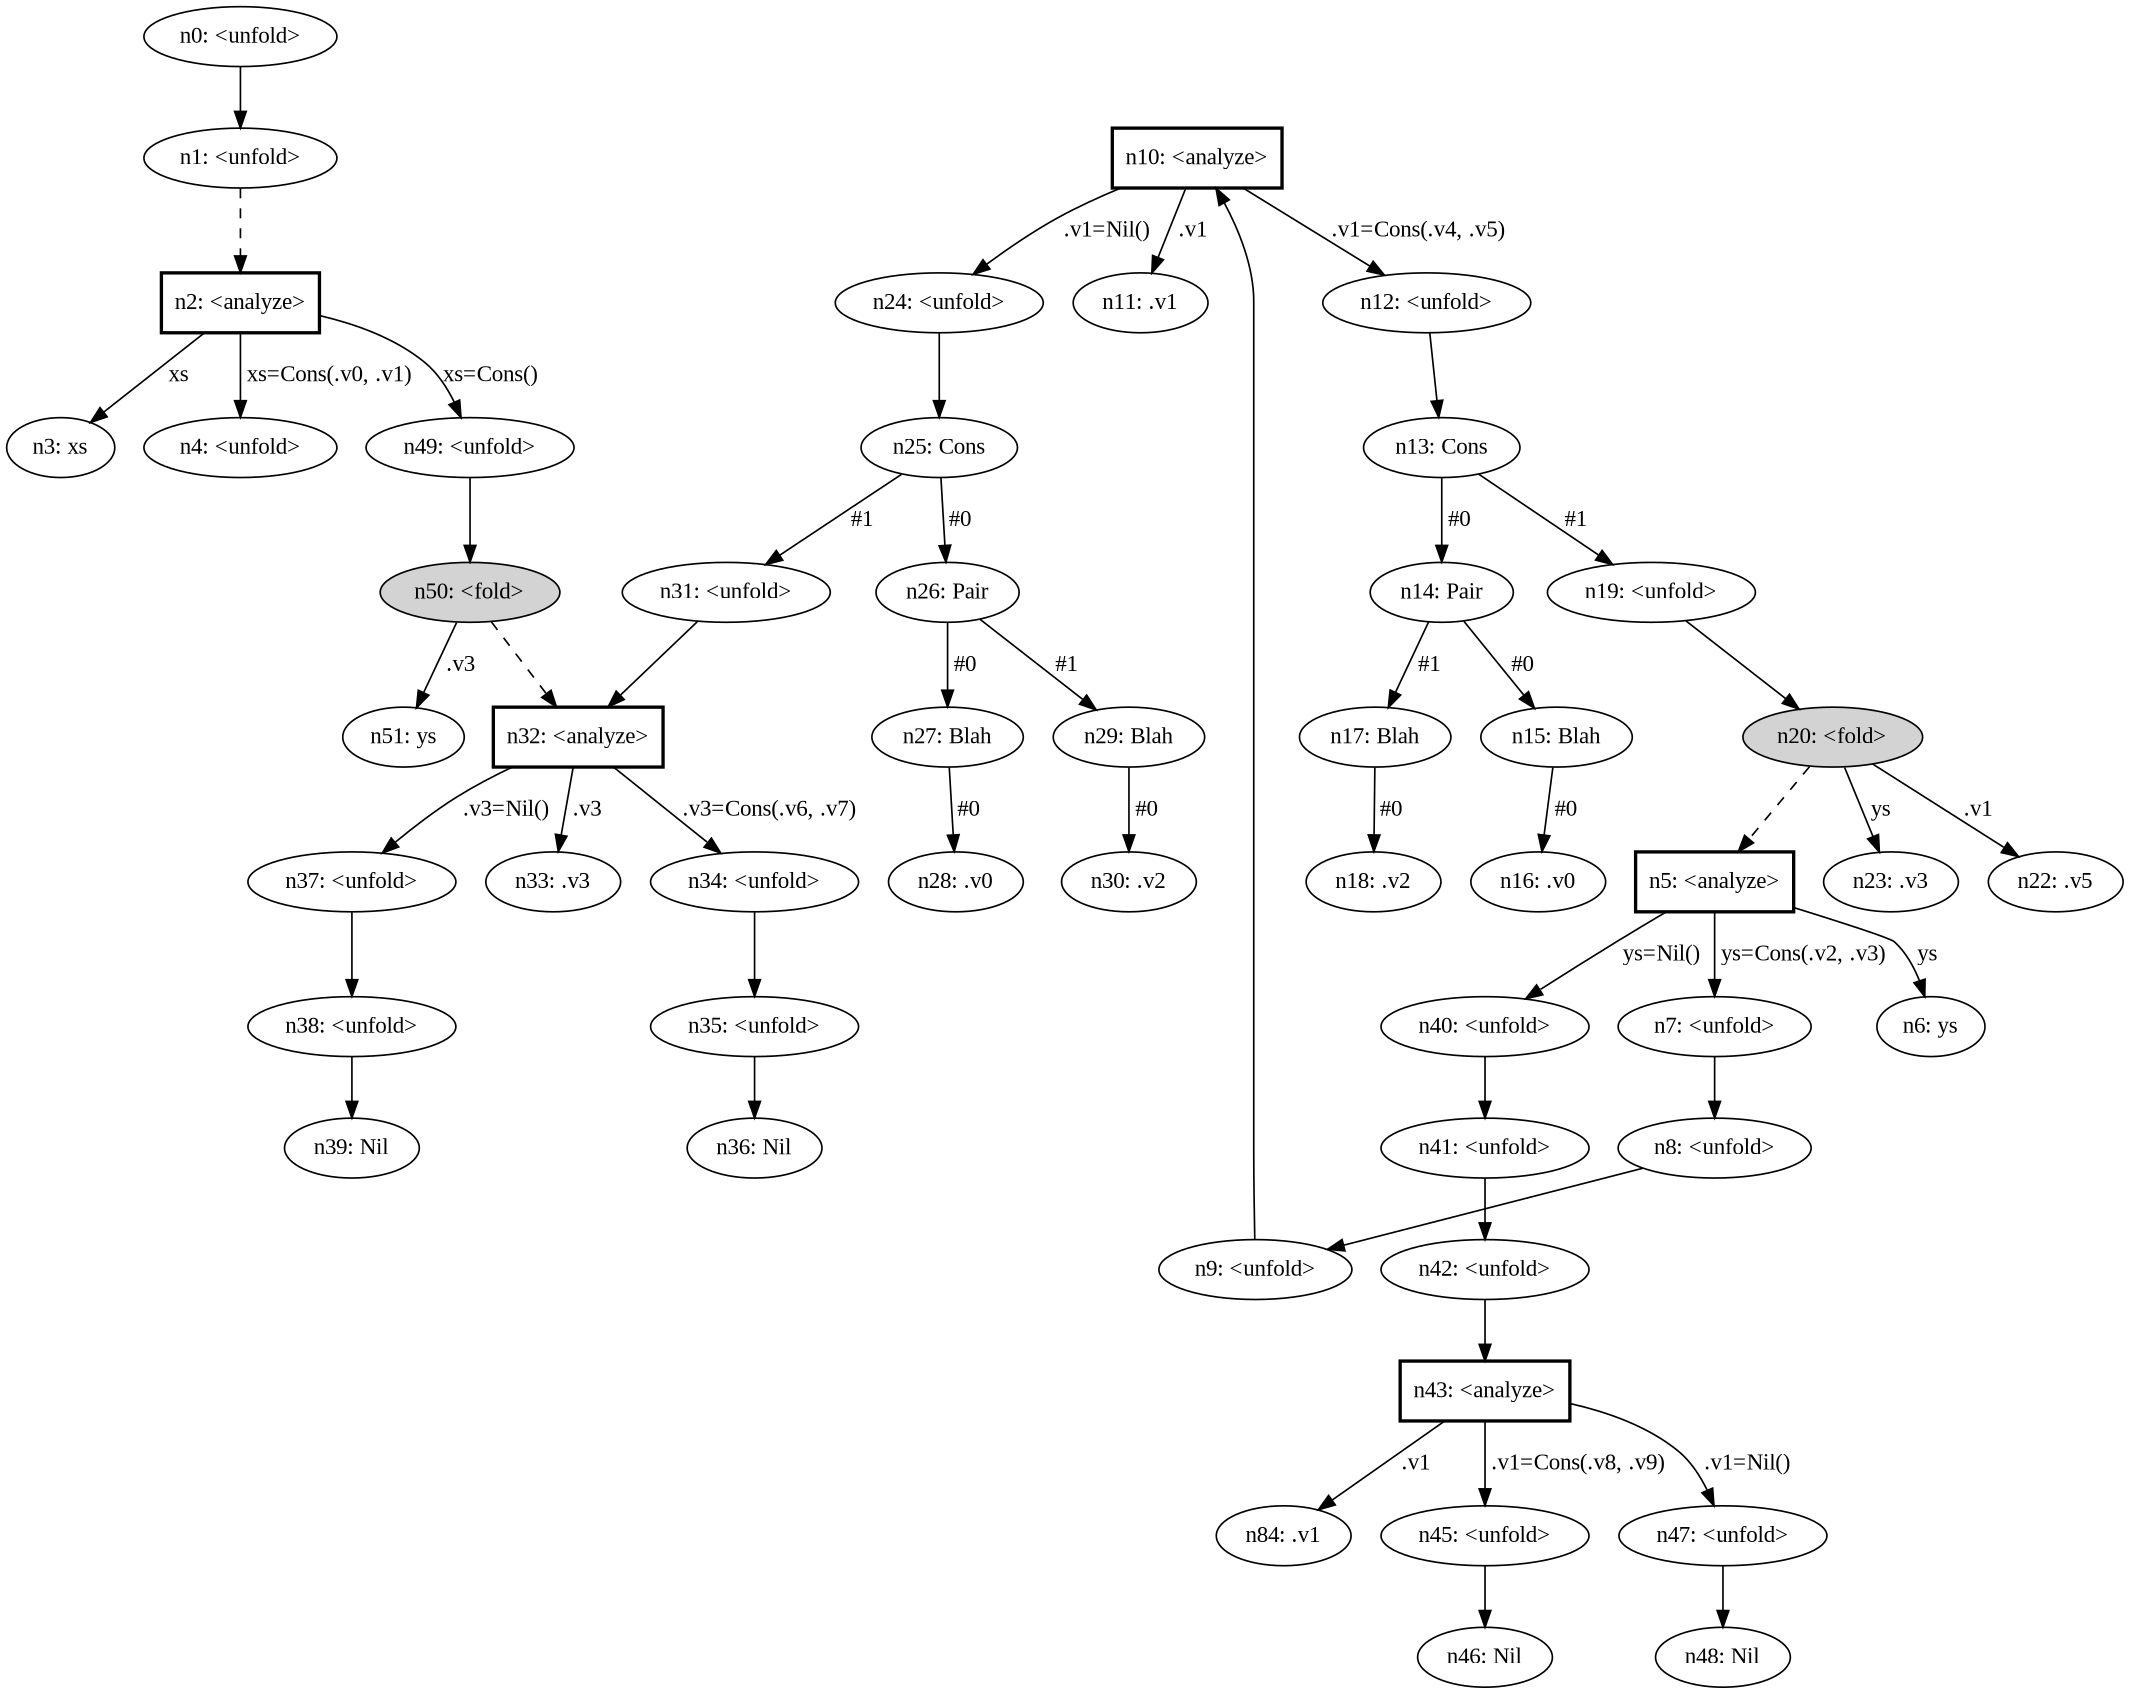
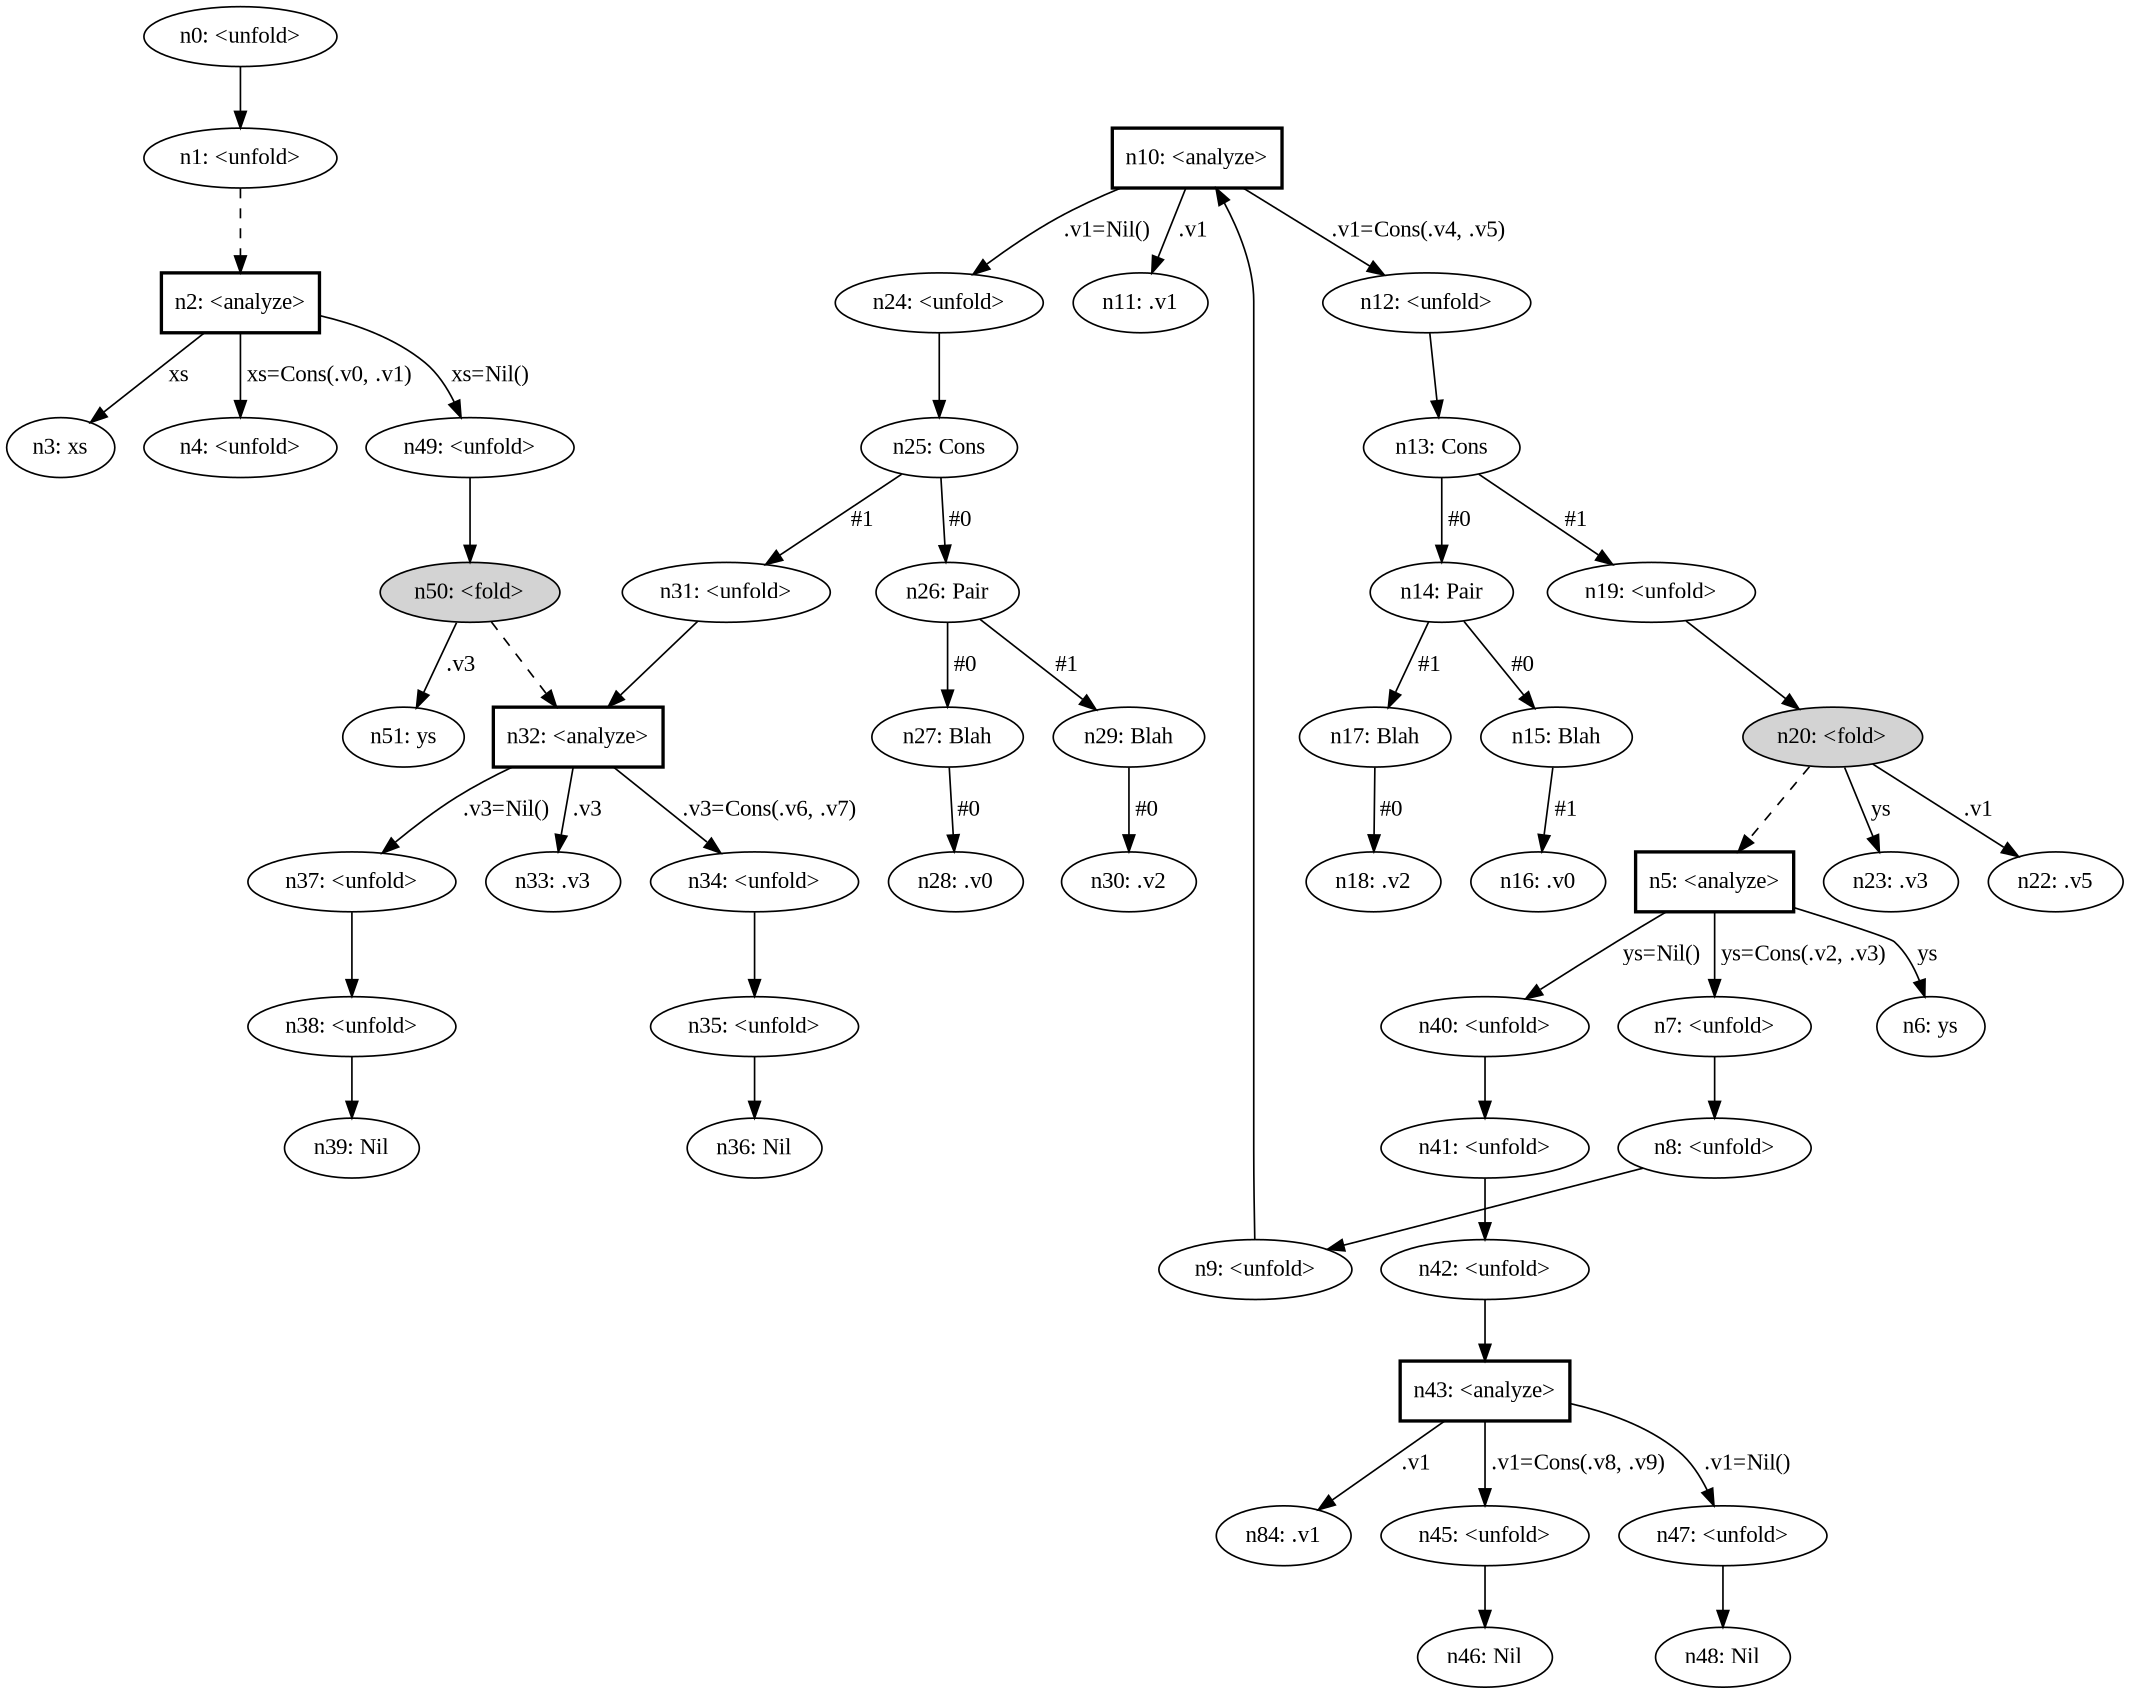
edge "n2: <analyze>" -> "n49: <unfold>": label " xs=Cons() " -> " xs=Nil() "
edge "n15: Blah" -> "n16: .v0": label " #0 " -> " #1 "
